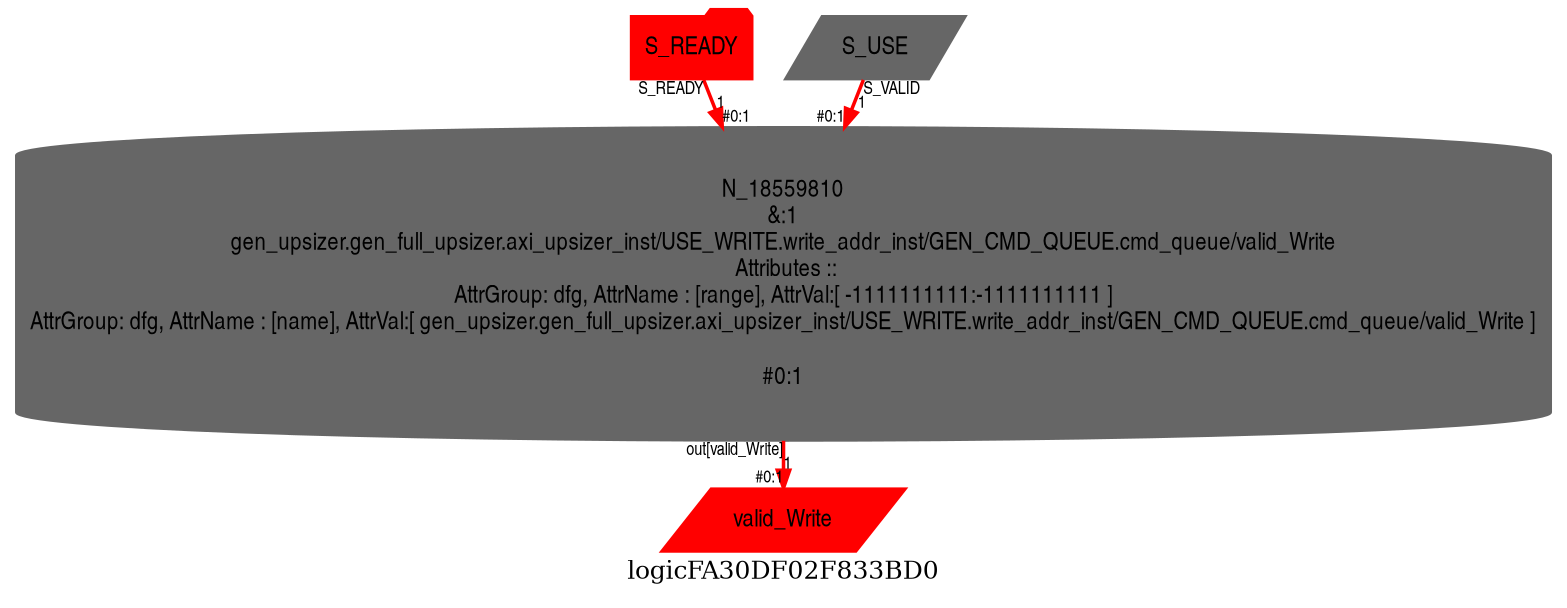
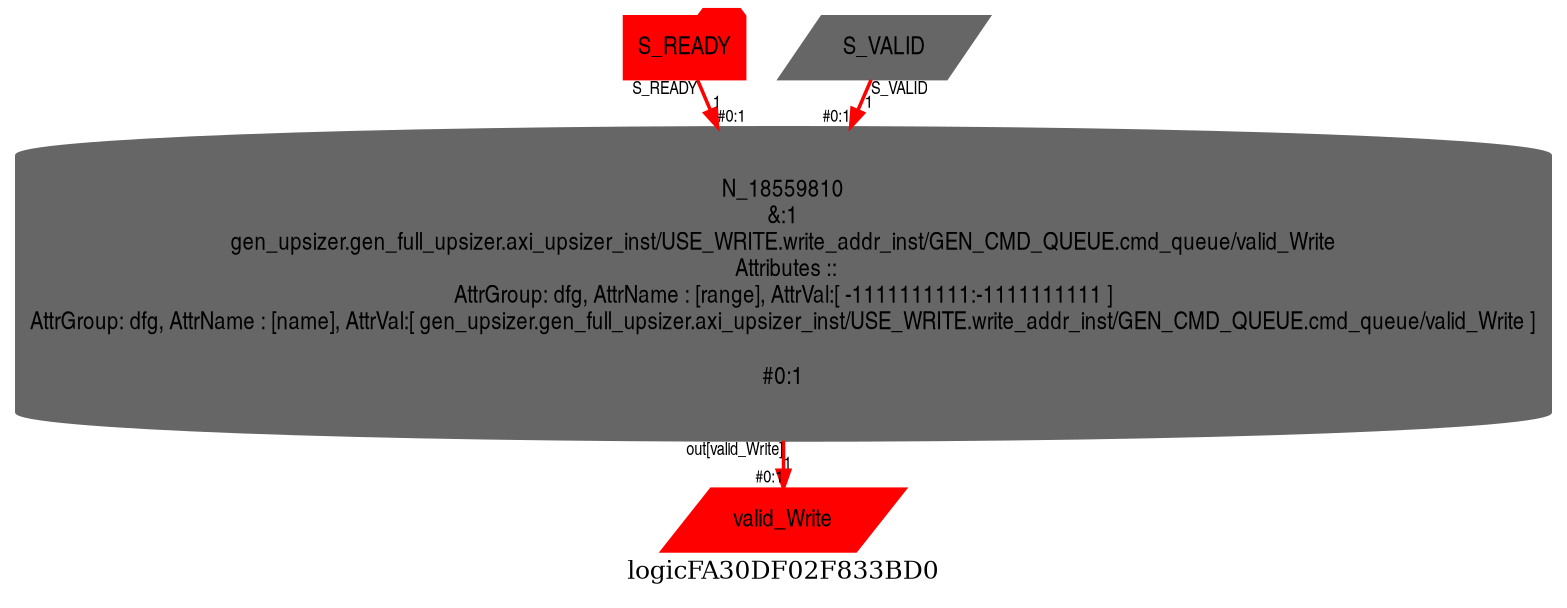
node "S_USE": label "S_USE" -> "S_VALID"
